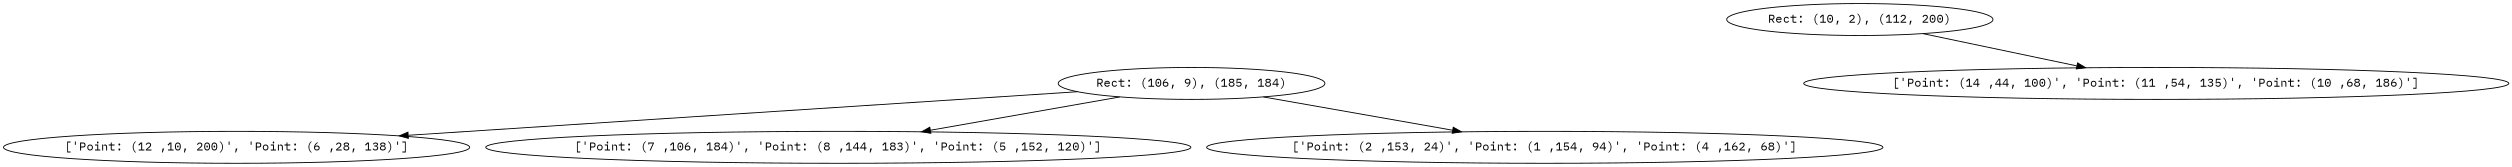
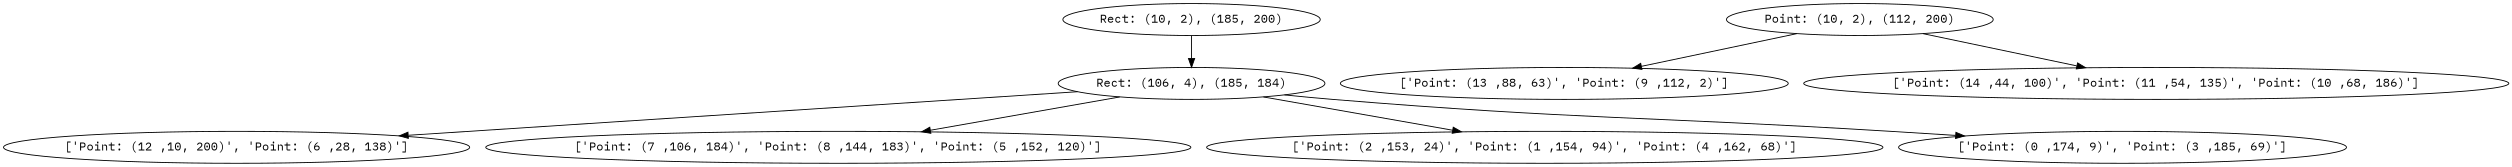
node "Rect: (10, 2), (185, 200)": added
node "Rect: (10, 2), (112, 200)": label "Rect: (10, 2), (112, 200)" -> "Point: (10, 2), (112, 200)"
node "Rect: (106, 9), (185, 184)": label "Rect: (106, 9), (185, 184)" -> "Rect: (106, 4), (185, 184)"
node "['Point: (13 ,88, 63)', 'Point: (9 ,112, 2)']": added
node "['Point: (0 ,174, 9)', 'Point: (3 ,185, 69)']": added
